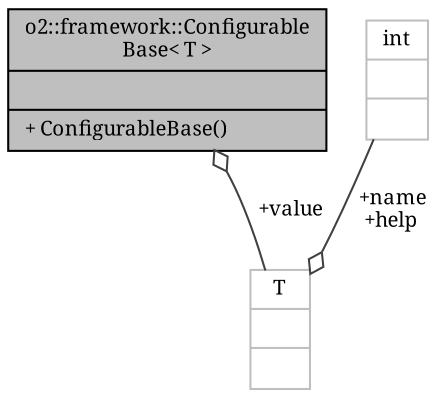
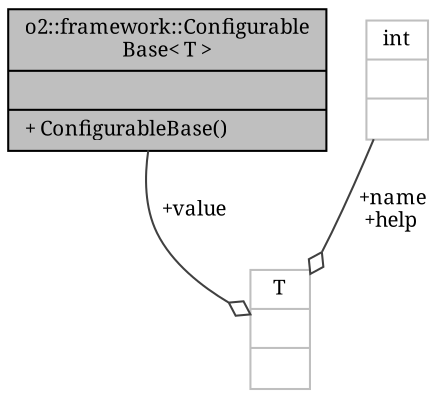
edge "T" -> "o2::framework::Configurable": reversed
